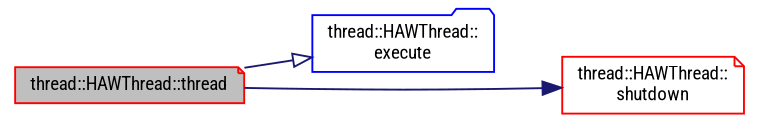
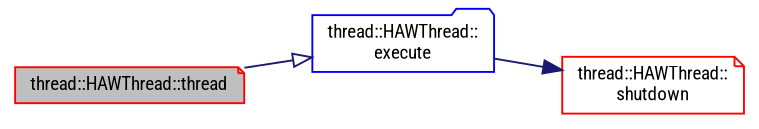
edge "thread::HAWThread::thread" -> "thread::HAWThread:: shutdown": now "thread::HAWThread:: execute" -> "thread::HAWThread:: shutdown"
